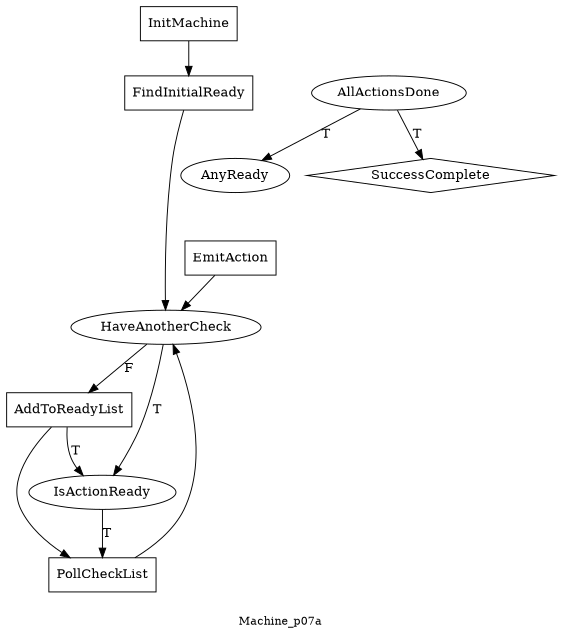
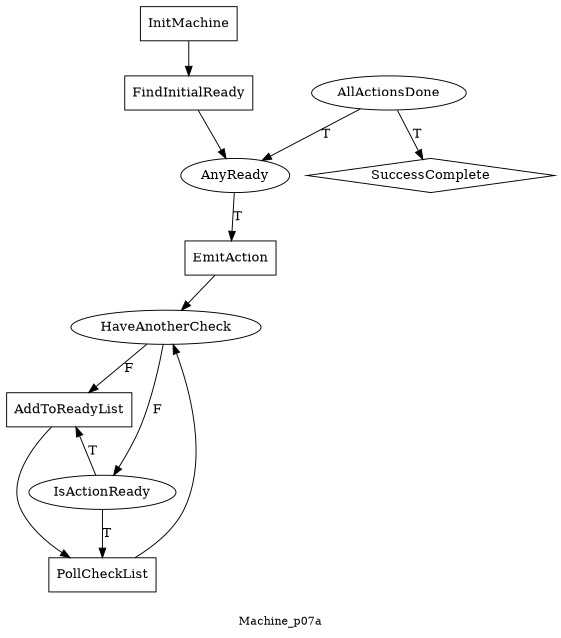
edge "FindInitialReady" -> "HaveAnotherCheck": now "FindInitialReady" -> "AnyReady"
edge "AnyReady" -> "EmitAction": added, label "T"
edge "HaveAnotherCheck" -> "IsActionReady": label "T" -> "F"
edge "AddToReadyList" -> "IsActionReady": reversed
